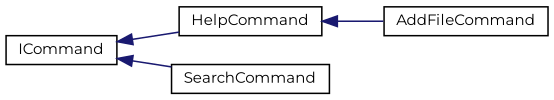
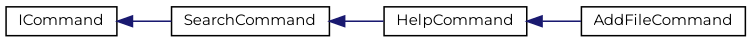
edge "HelpCommand" -> "ICommand": now "HelpCommand" -> "SearchCommand"
